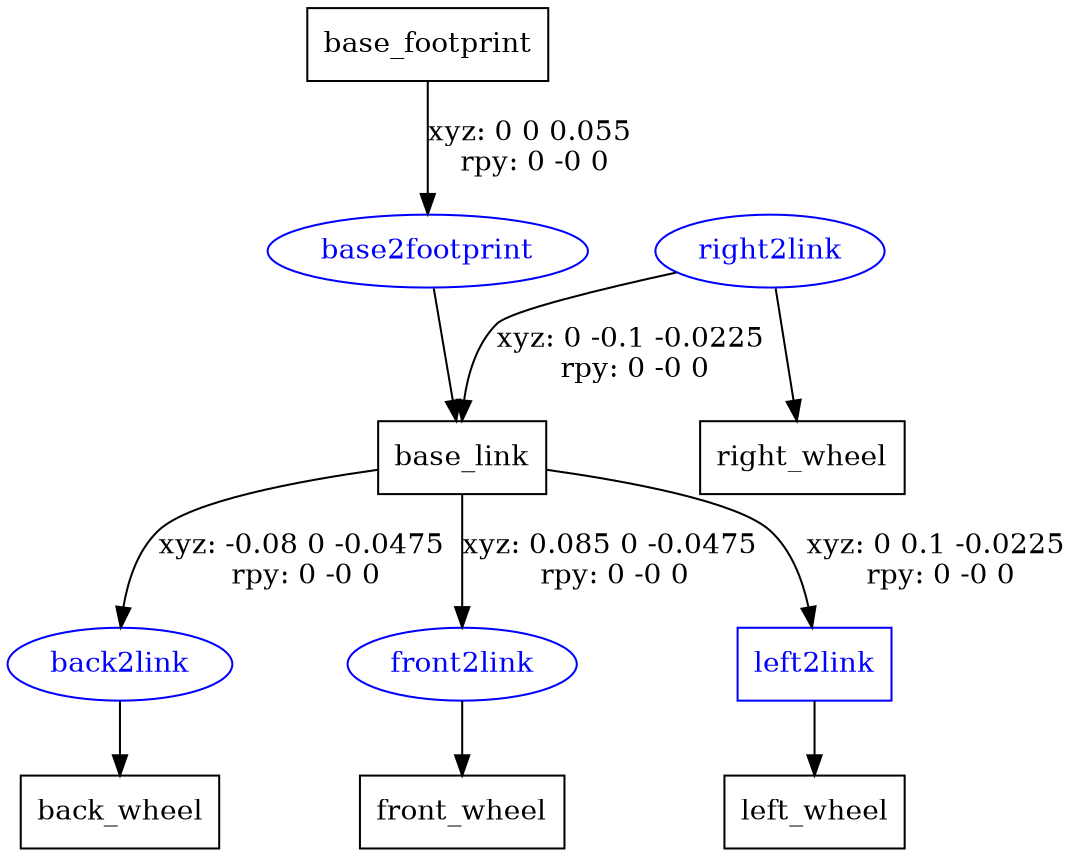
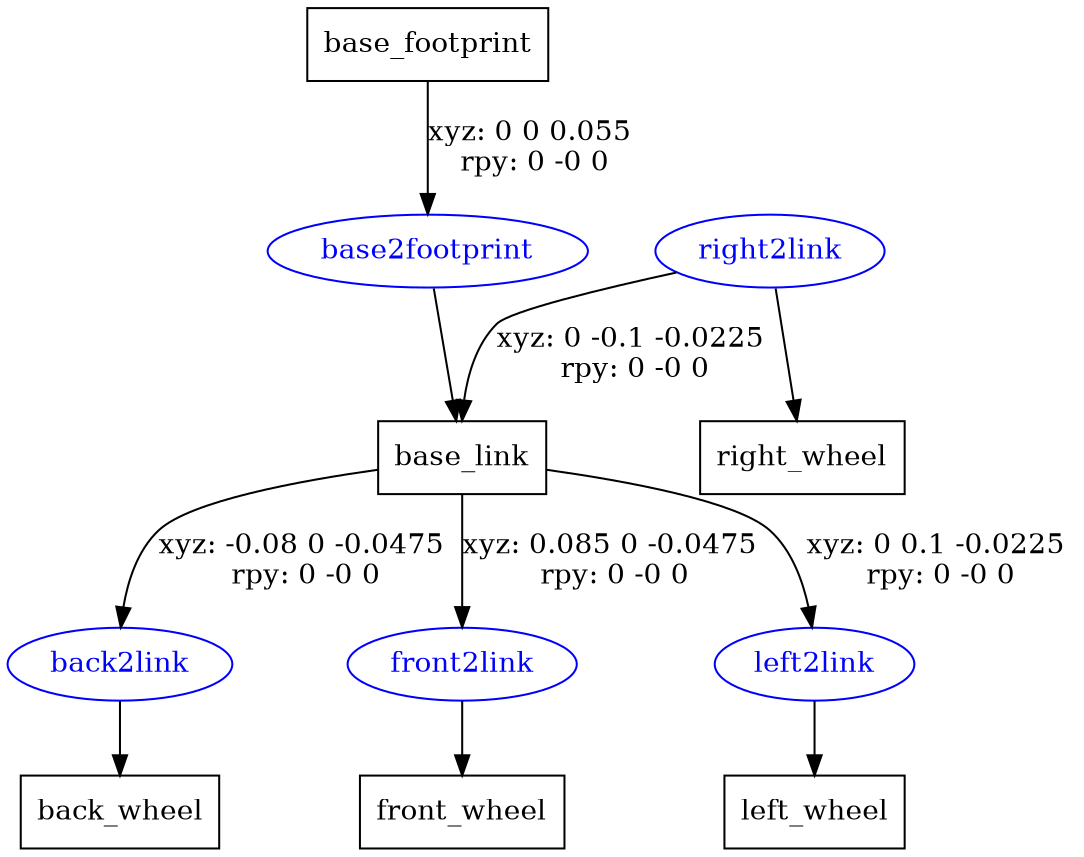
node "left2link": shape box -> ellipse
